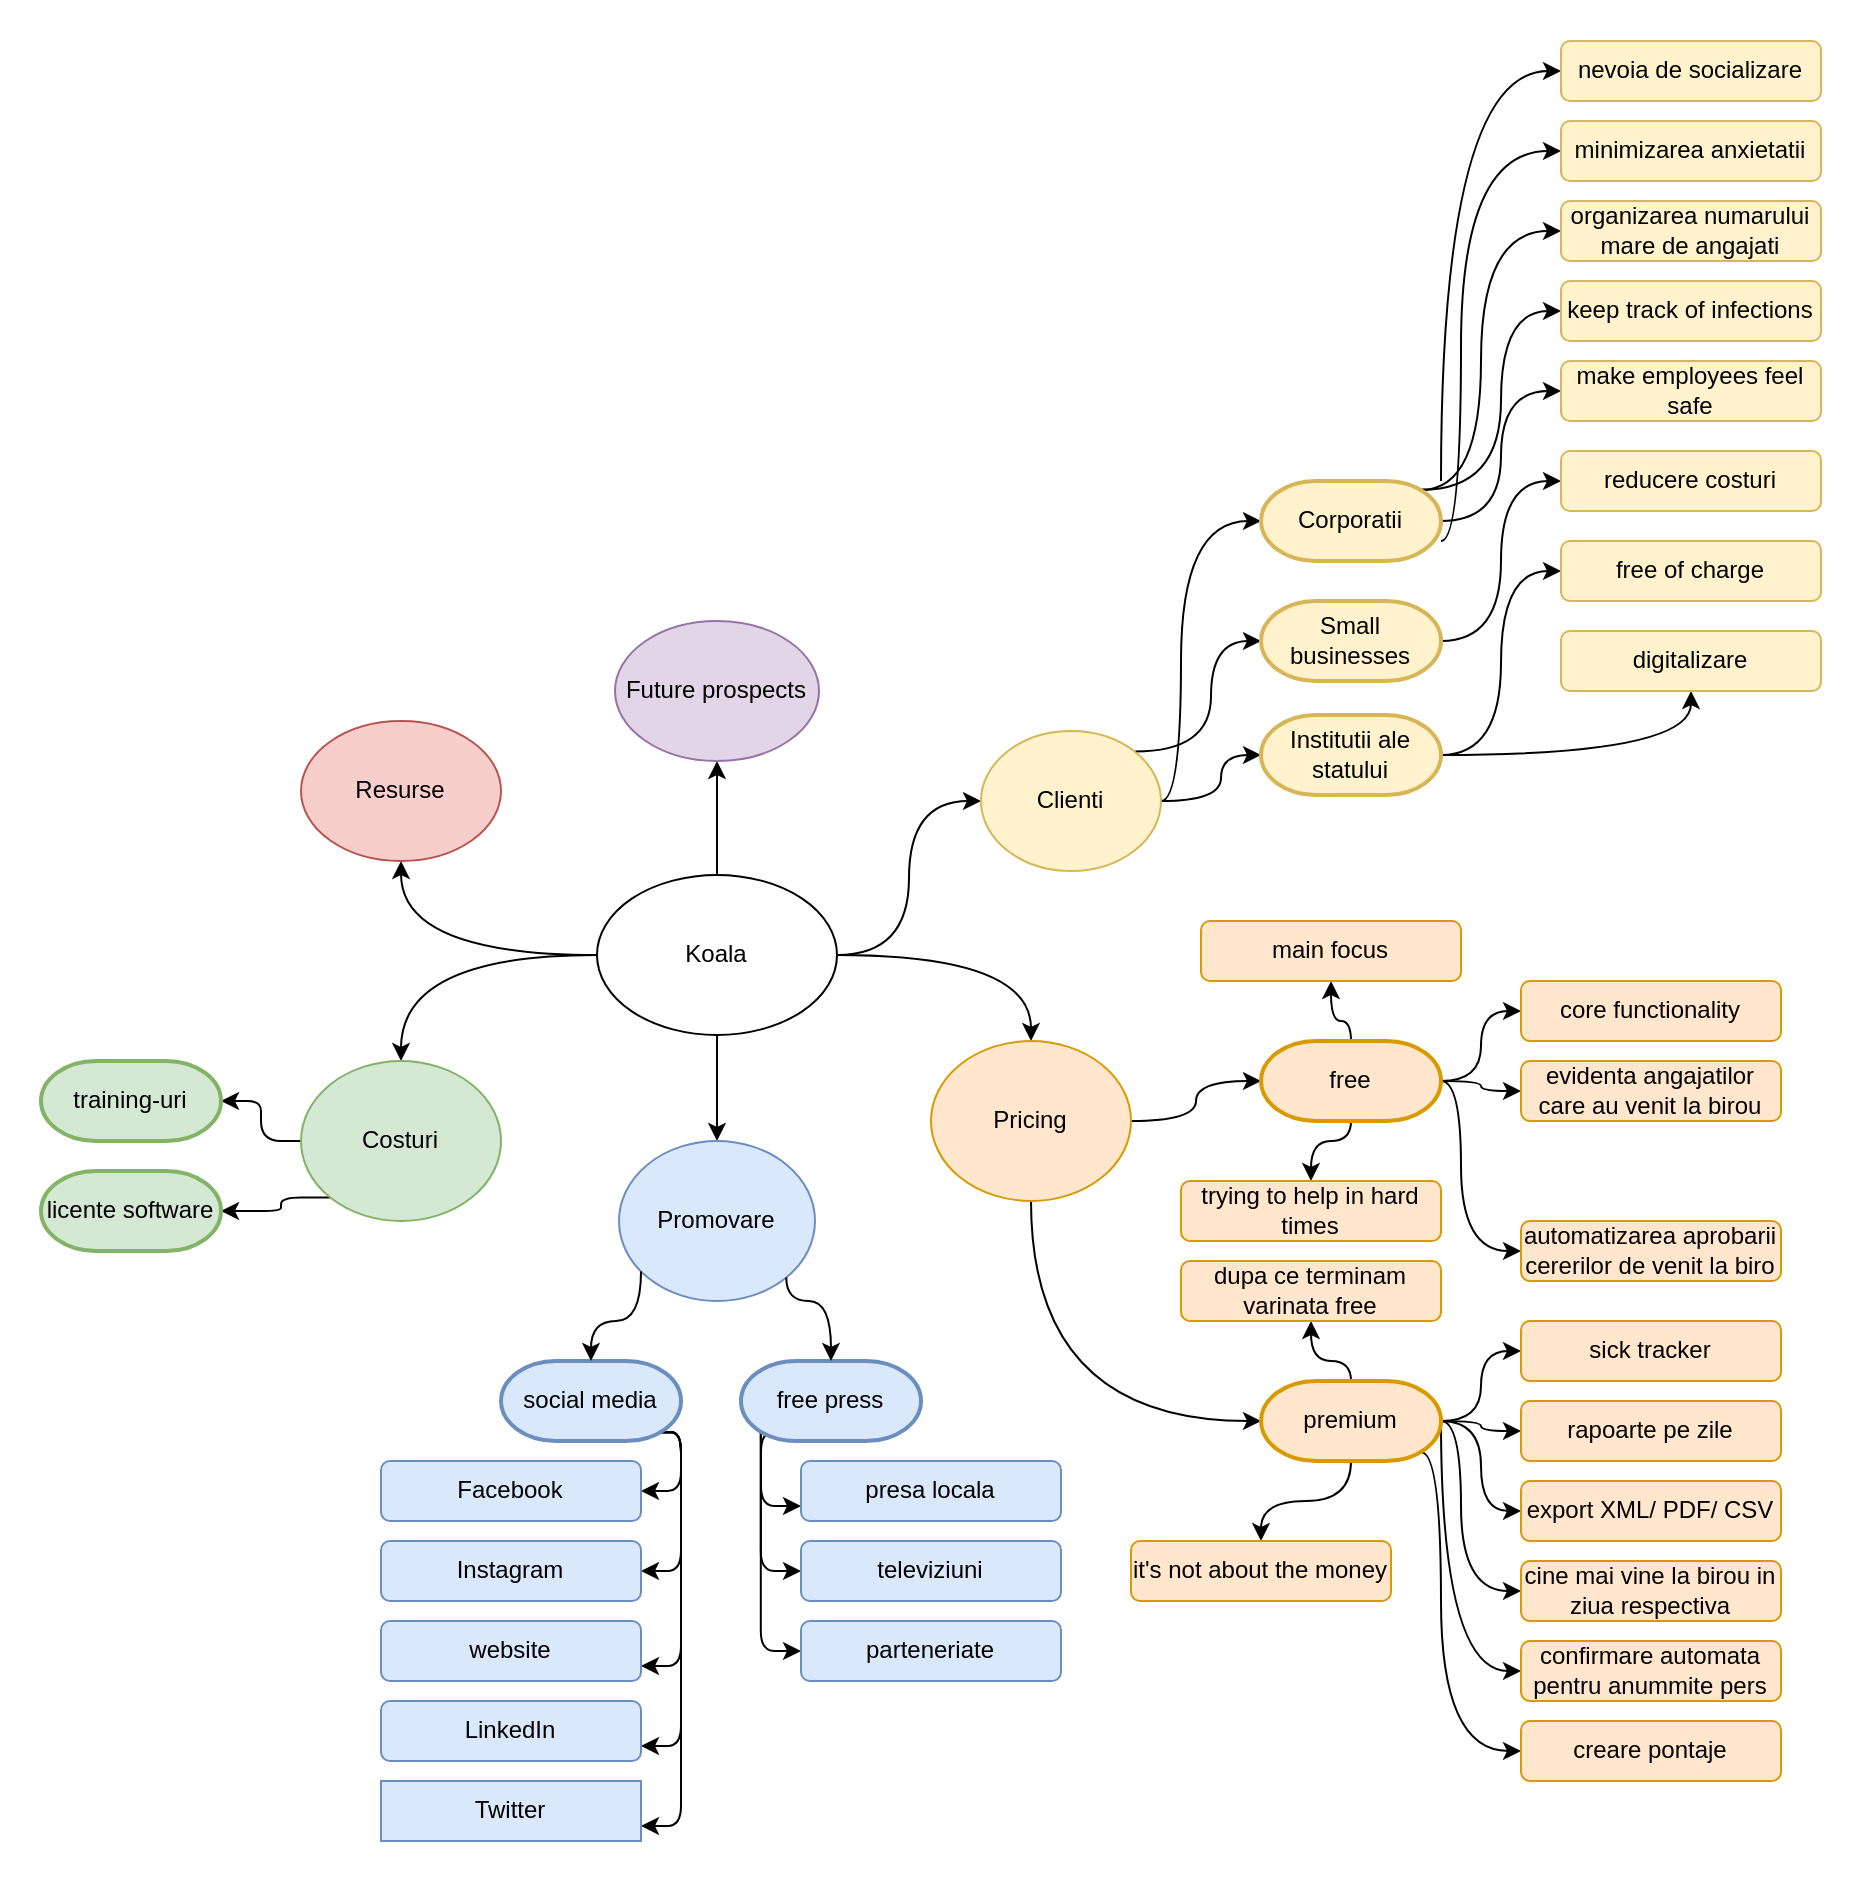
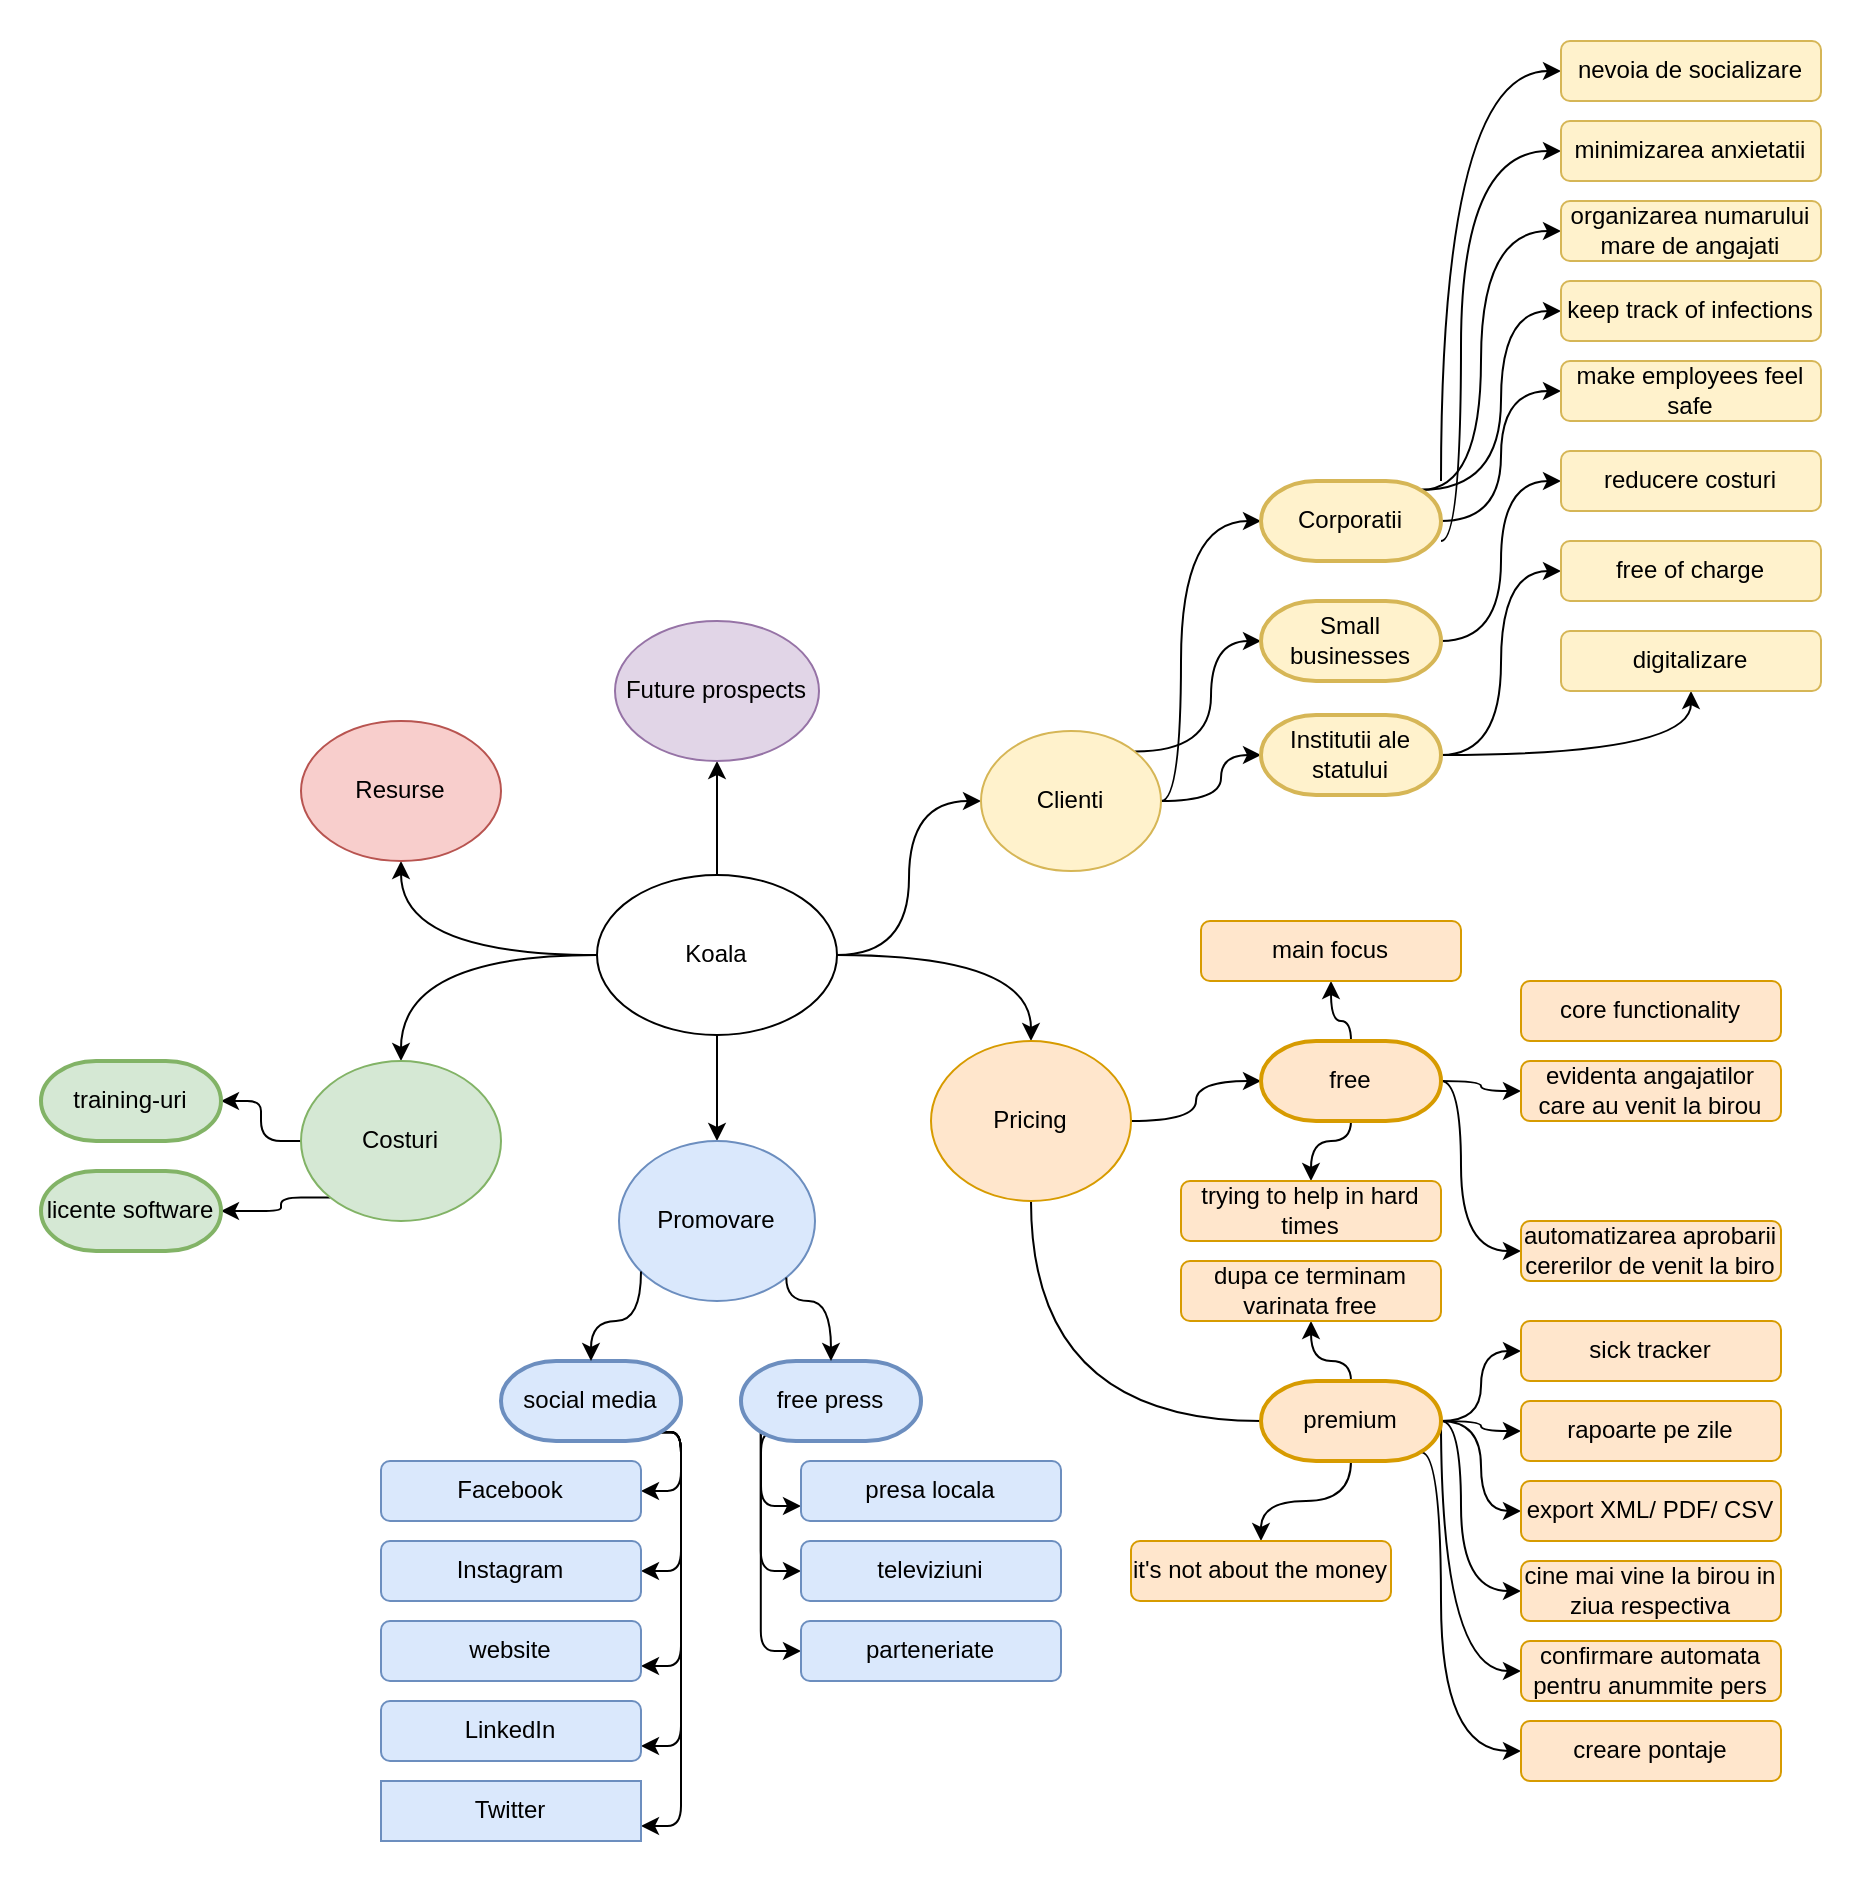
edge "free" -> "core functionality": removed
edge "Pricing" -> "premium": arrowhead classic -> none
